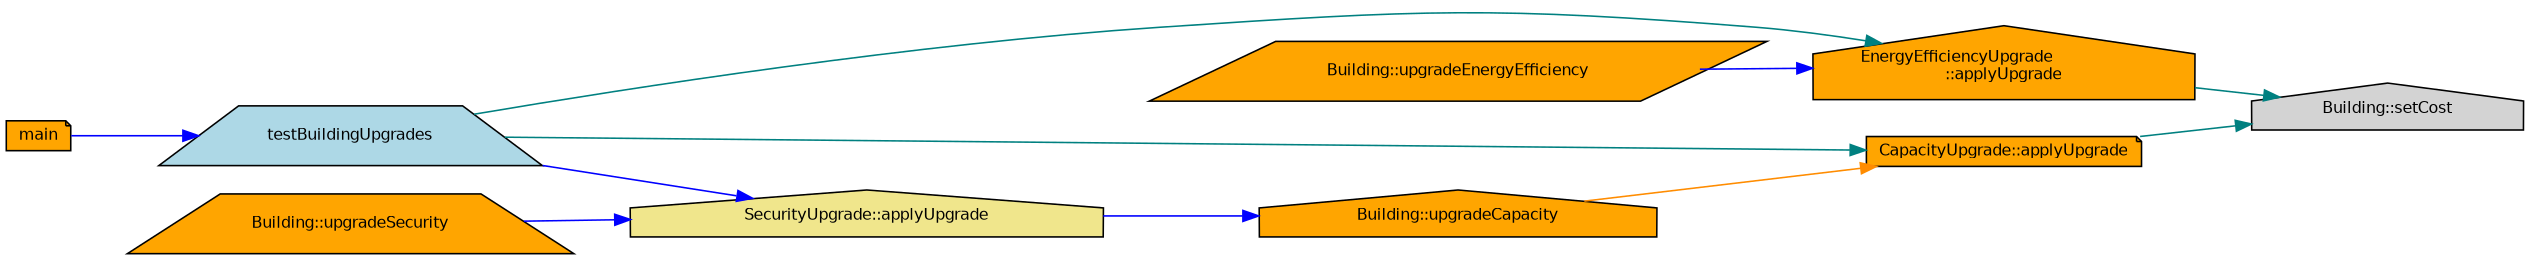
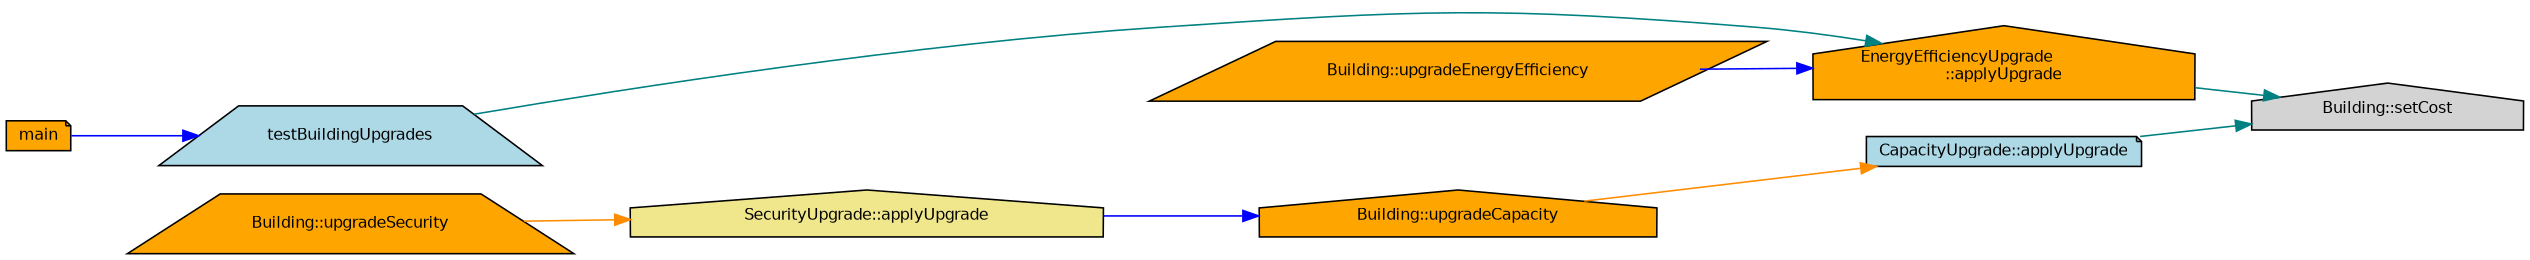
edge "testBuildingUpgrades" -> "CapacityUpgrade::applyUpgrade": removed
node "CapacityUpgrade::applyUpgrade": fillcolor orange -> lightblue
edge "testBuildingUpgrades" -> "SecurityUpgrade::applyUpgrade": removed
edge "Building::upgradeSecurity" -> "SecurityUpgrade::applyUpgrade": color blue -> darkorange
